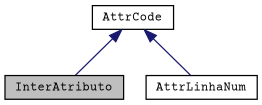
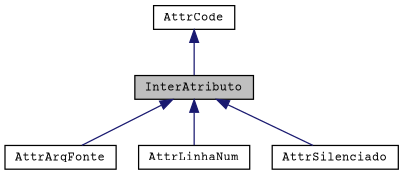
edge "AttrLinhaNum" -> "AttrCode": now "AttrLinhaNum" -> "InterAtributo"
node "AttrArqFonte": added
node "AttrSilenciado": added
